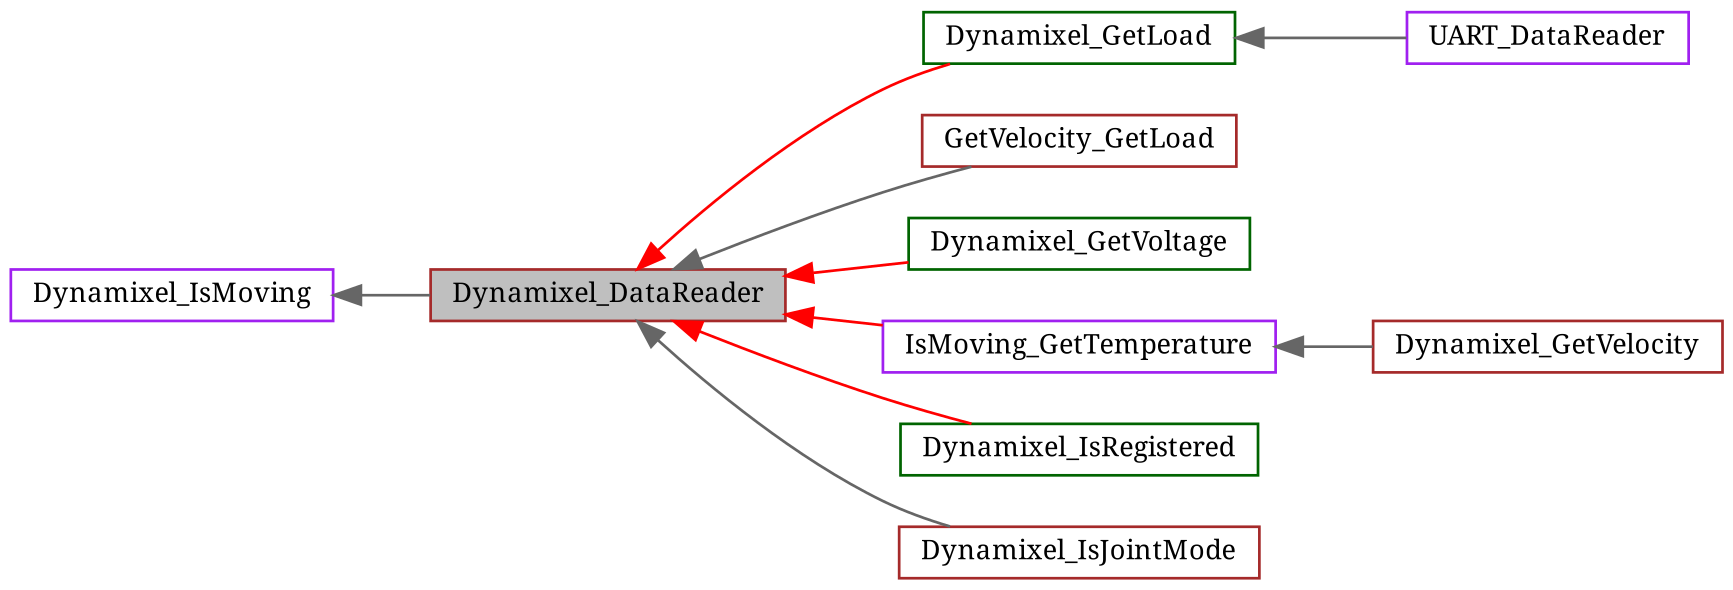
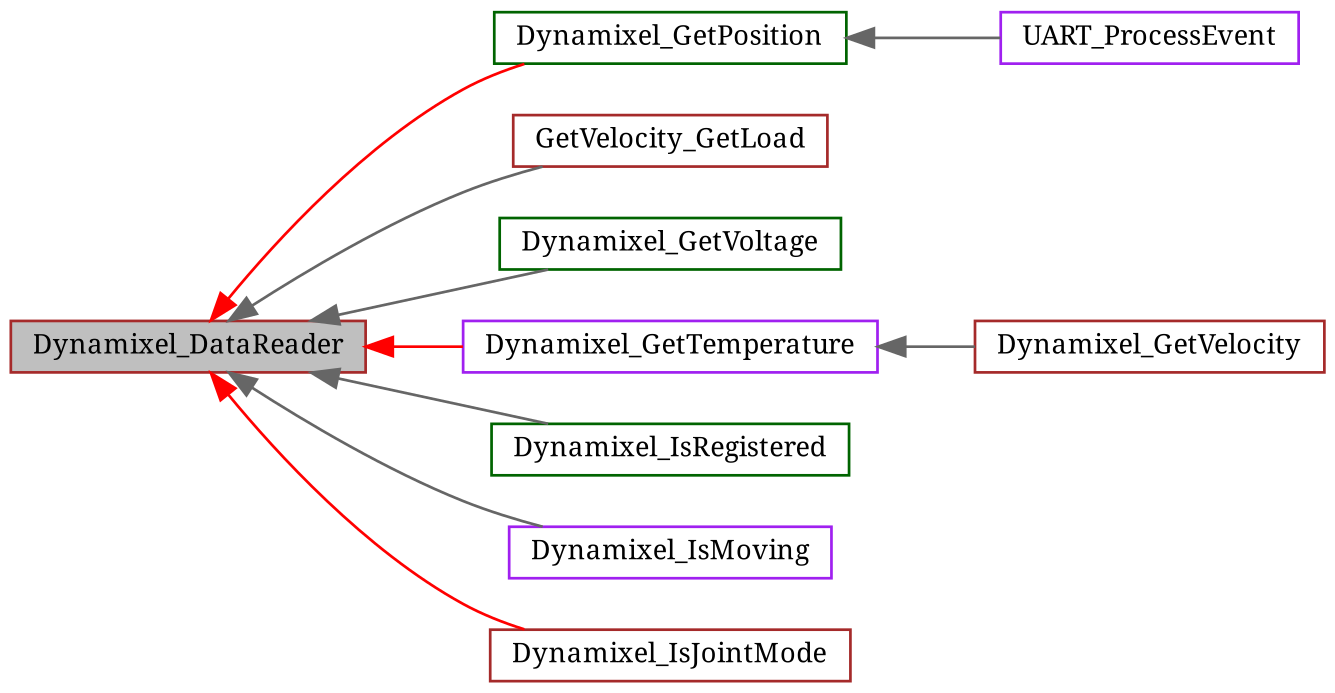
node "Dynamixel_GetLoad": label "Dynamixel_GetLoad" -> "Dynamixel_GetPosition"
node "UART_DataReader": label "UART_DataReader" -> "UART_ProcessEvent"
edge "Dynamixel_GetVoltage" -> "Dynamixel_DataReader": color red -> gray40
edge "Dynamixel_DataReader" -> "Dynamixel_IsMoving": reversed
node "IsMoving_GetTemperature": label "IsMoving_GetTemperature" -> "Dynamixel_GetTemperature"
edge "Dynamixel_IsRegistered" -> "Dynamixel_DataReader": color red -> gray40
edge "Dynamixel_IsJointMode" -> "Dynamixel_DataReader": color gray40 -> red
